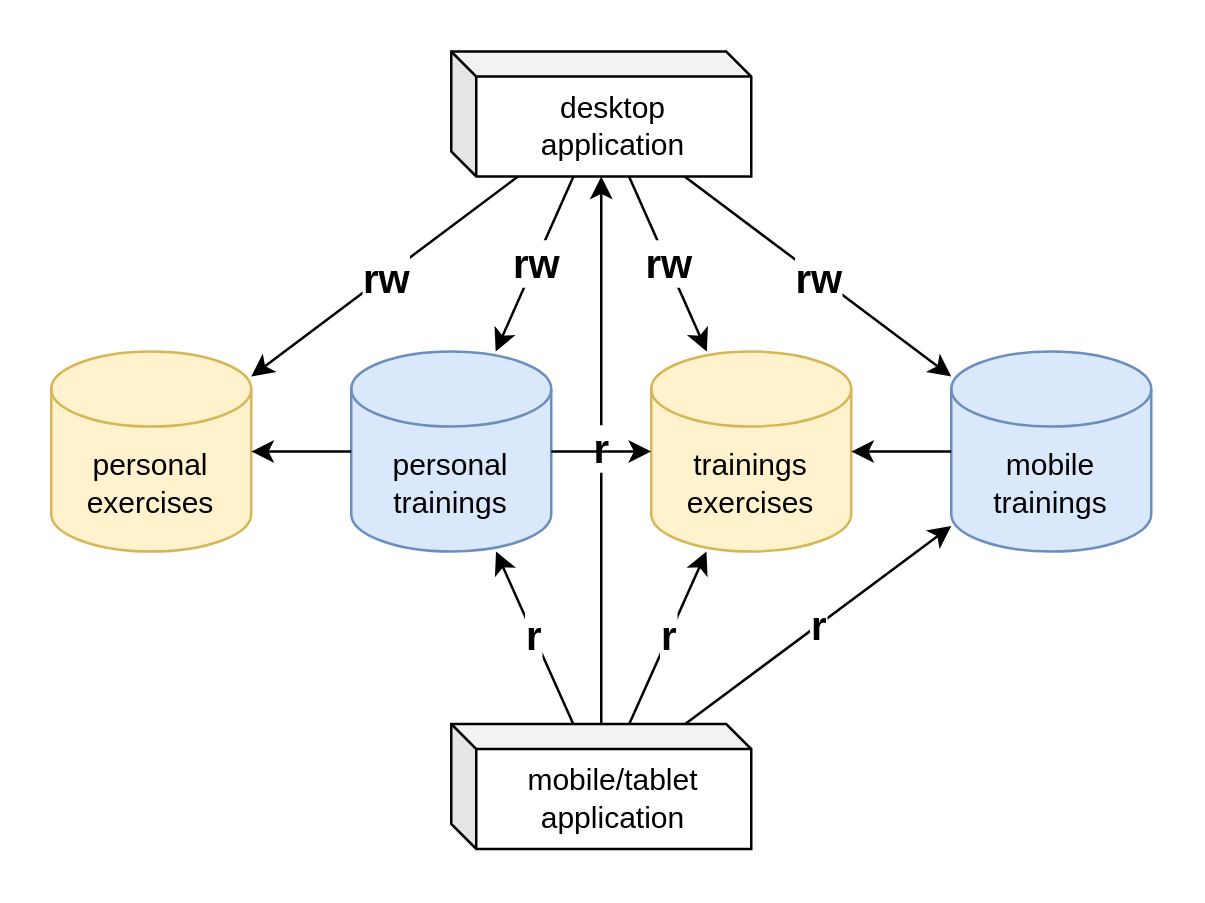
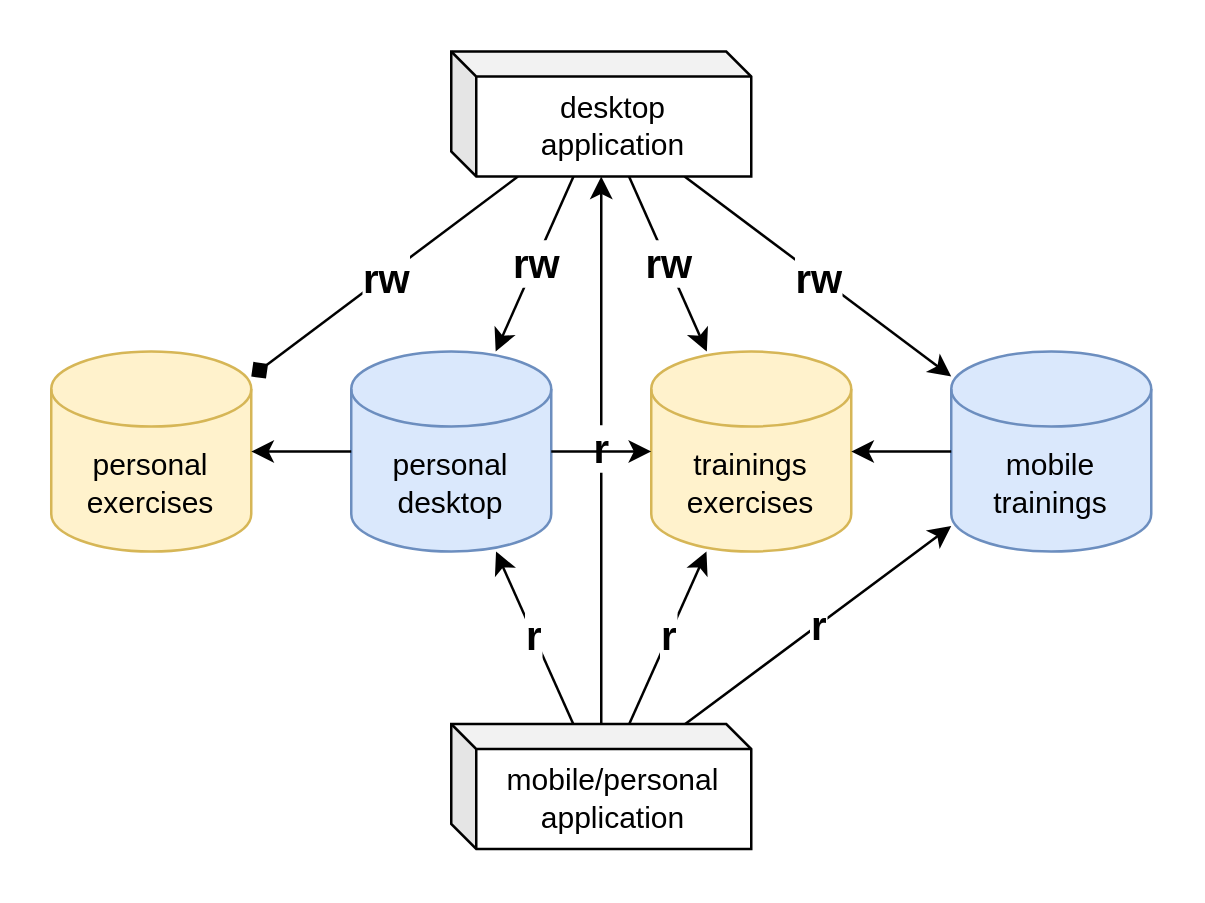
edge "desktop application" -> "personal exercises": arrowhead classic -> diamond
node "personal trainings": label "personal trainings" -> "personal desktop"
node "mobile/tablet application": label "mobile/tablet application" -> "mobile/personal application"
